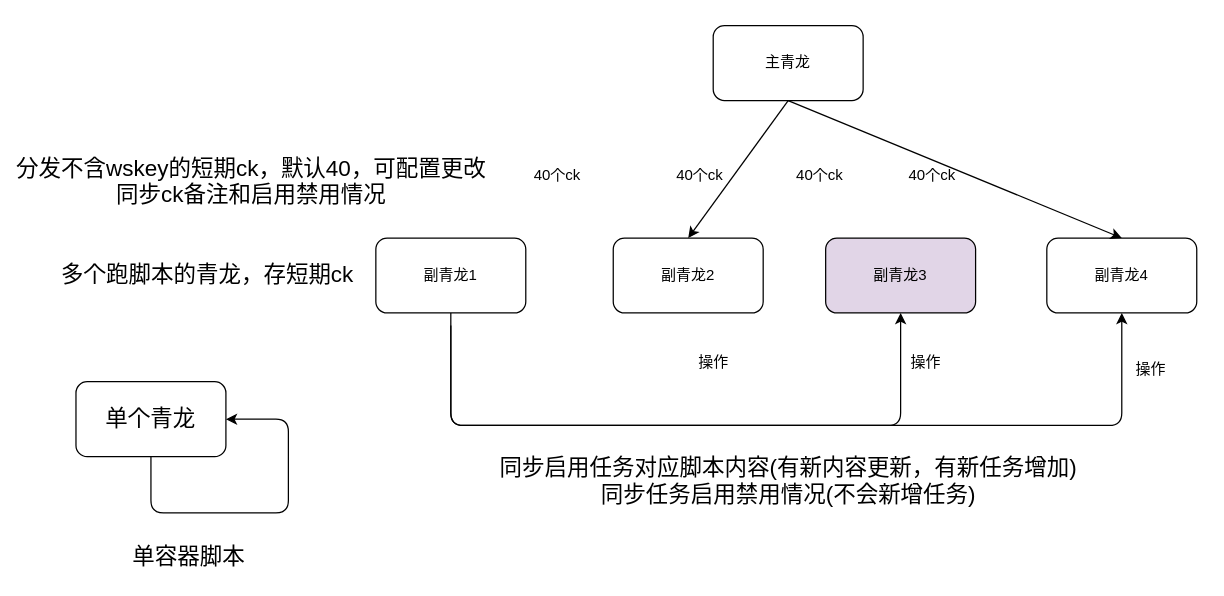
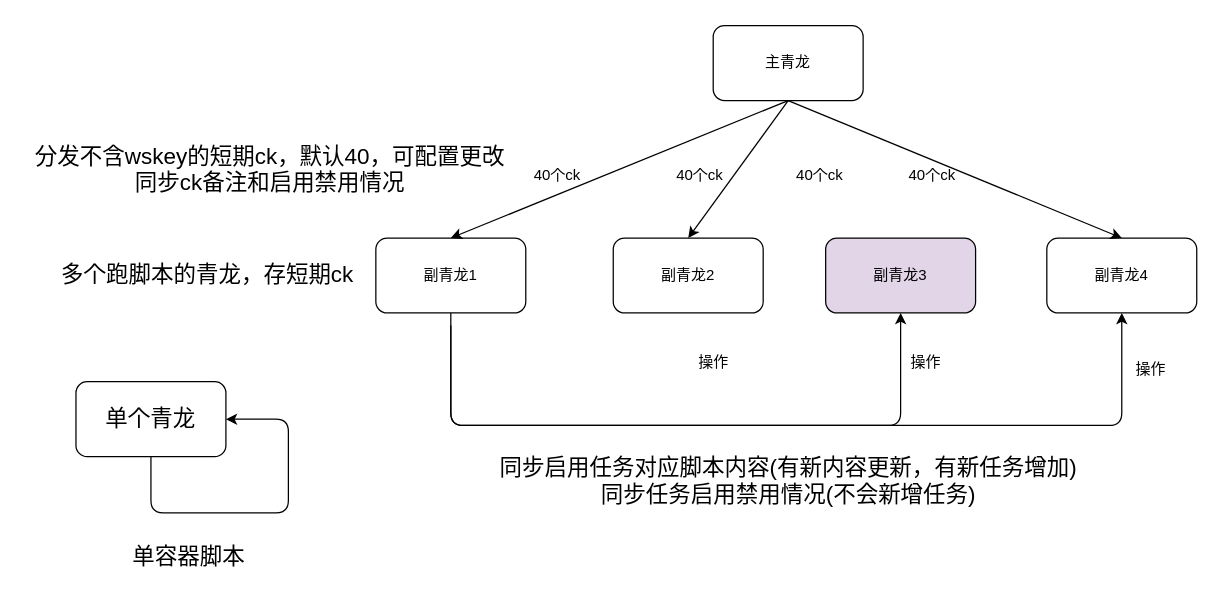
node "分发不含wskey的短期ck，默认40，可配置更改 同步ck备注和启用禁用情况": moved (251, 169) -> (269, 157)
edge "主青龙" -> "副青龙1": added
